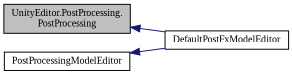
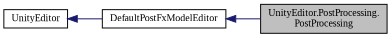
edge "DefaultPostFxModelEditor" -> "UnityEditor.PostProcessing. PostProcessing": reversed
node "PostProcessingModelEditor": label "PostProcessingModelEditor" -> "UnityEditor"
